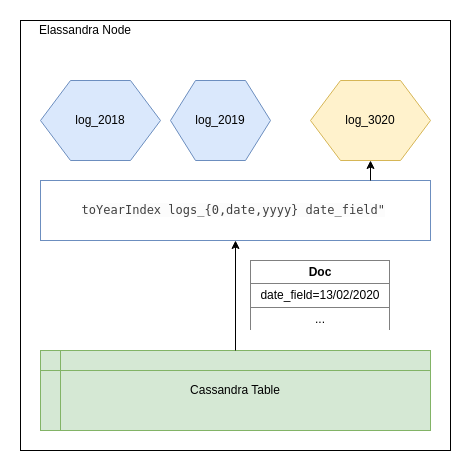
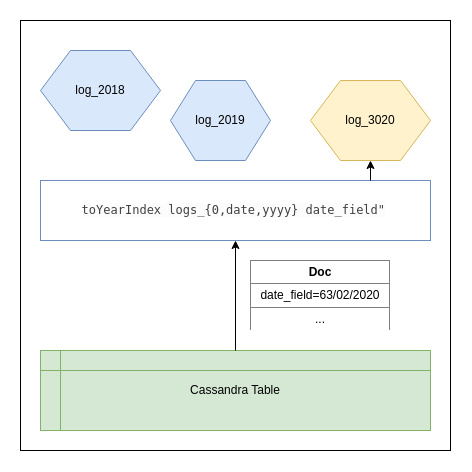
node "Elassandra Node": removed
node "log_2018": moved (101, 121) -> (101, 91)
node "Doc date_field=13/02/2020 ...": label "Doc date_field=13/02/2020 ..." -> "Doc date_field=63/02/2020 ..."
